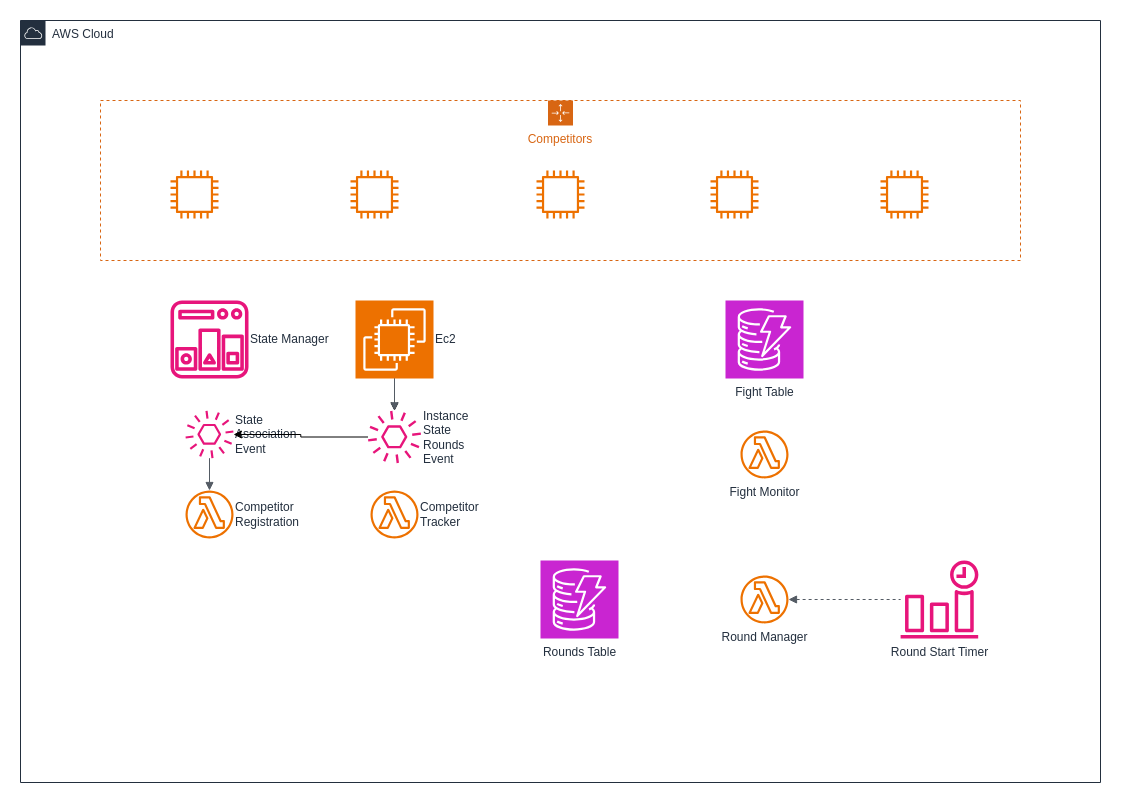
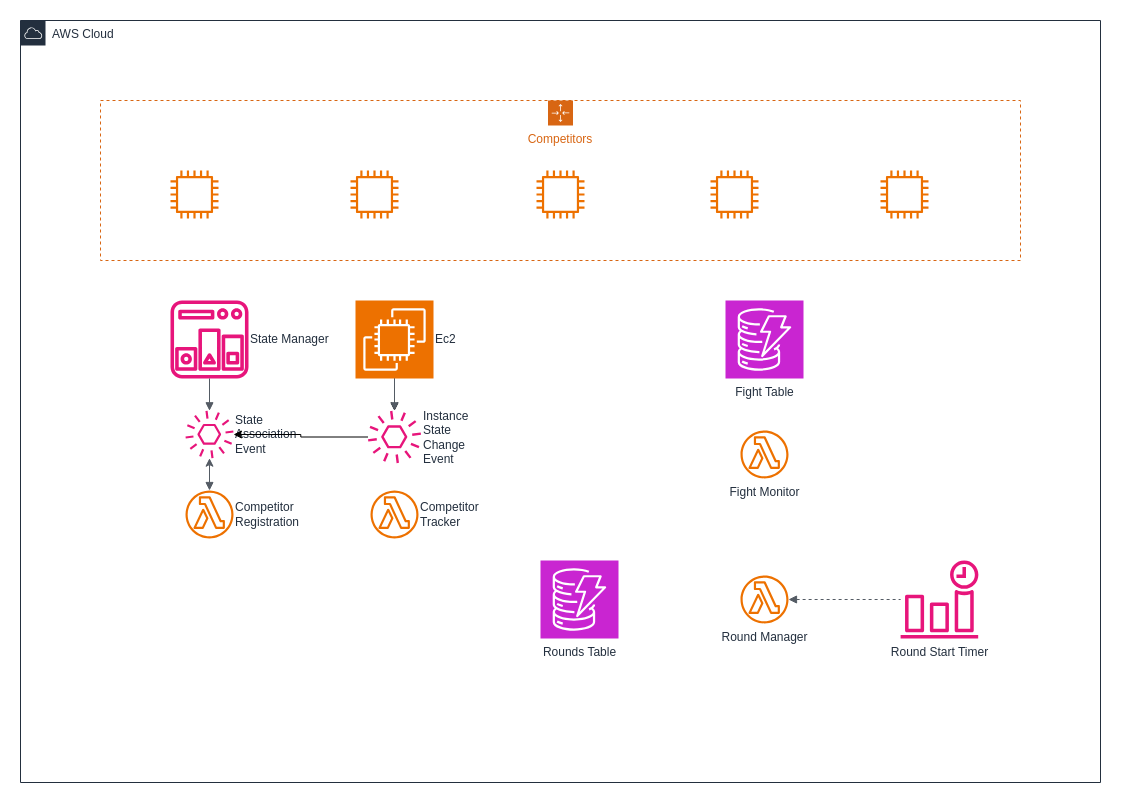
edge "State Manager" -> "State Association Event": added
node "Instance State Rounds Event": label "Instance State Rounds Event" -> "Instance State Change Event"
edge "State Association Event" -> "Competitor Registration": arrowhead none -> classic
